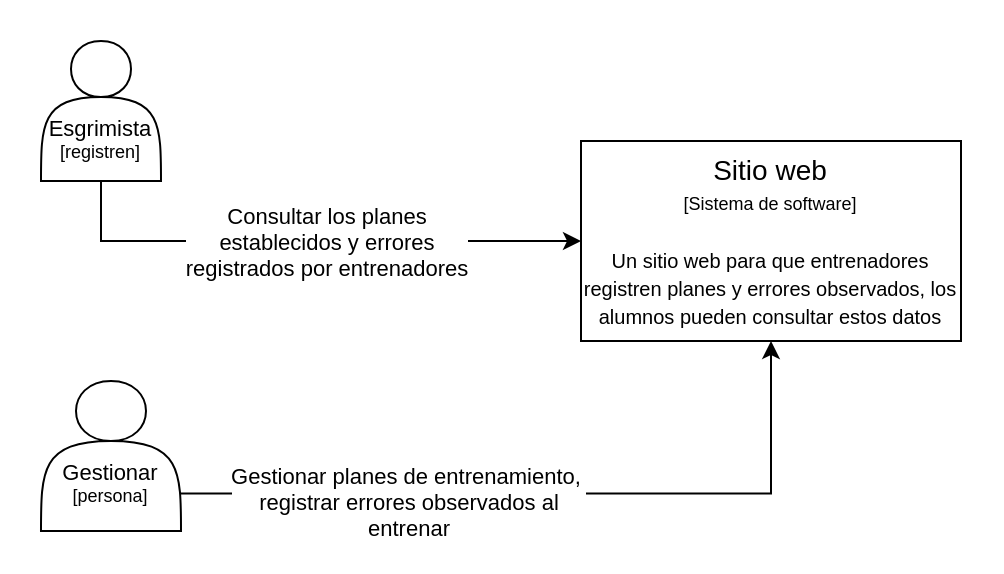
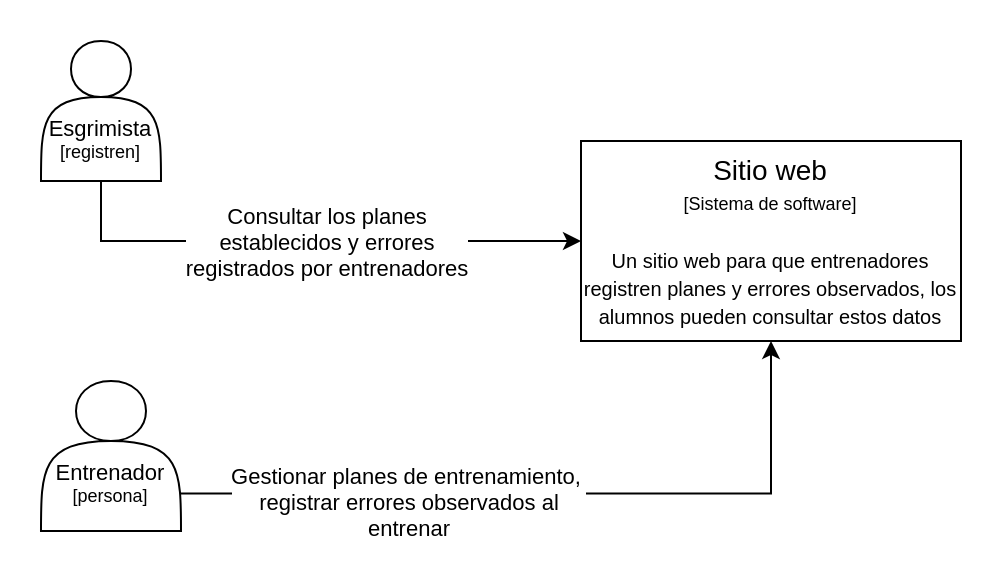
node "Gestionar [persona]": label "Gestionar [persona]" -> "Entrenador [persona]"
